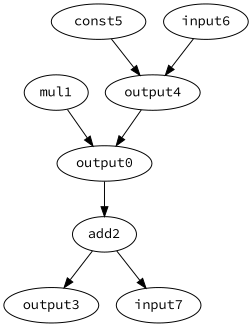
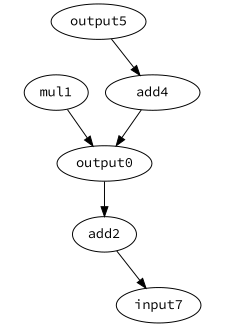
node "const5": label "const5" -> "output5"
node "input6": removed
node "output4": label "output4" -> "add4"
node "output3": removed
